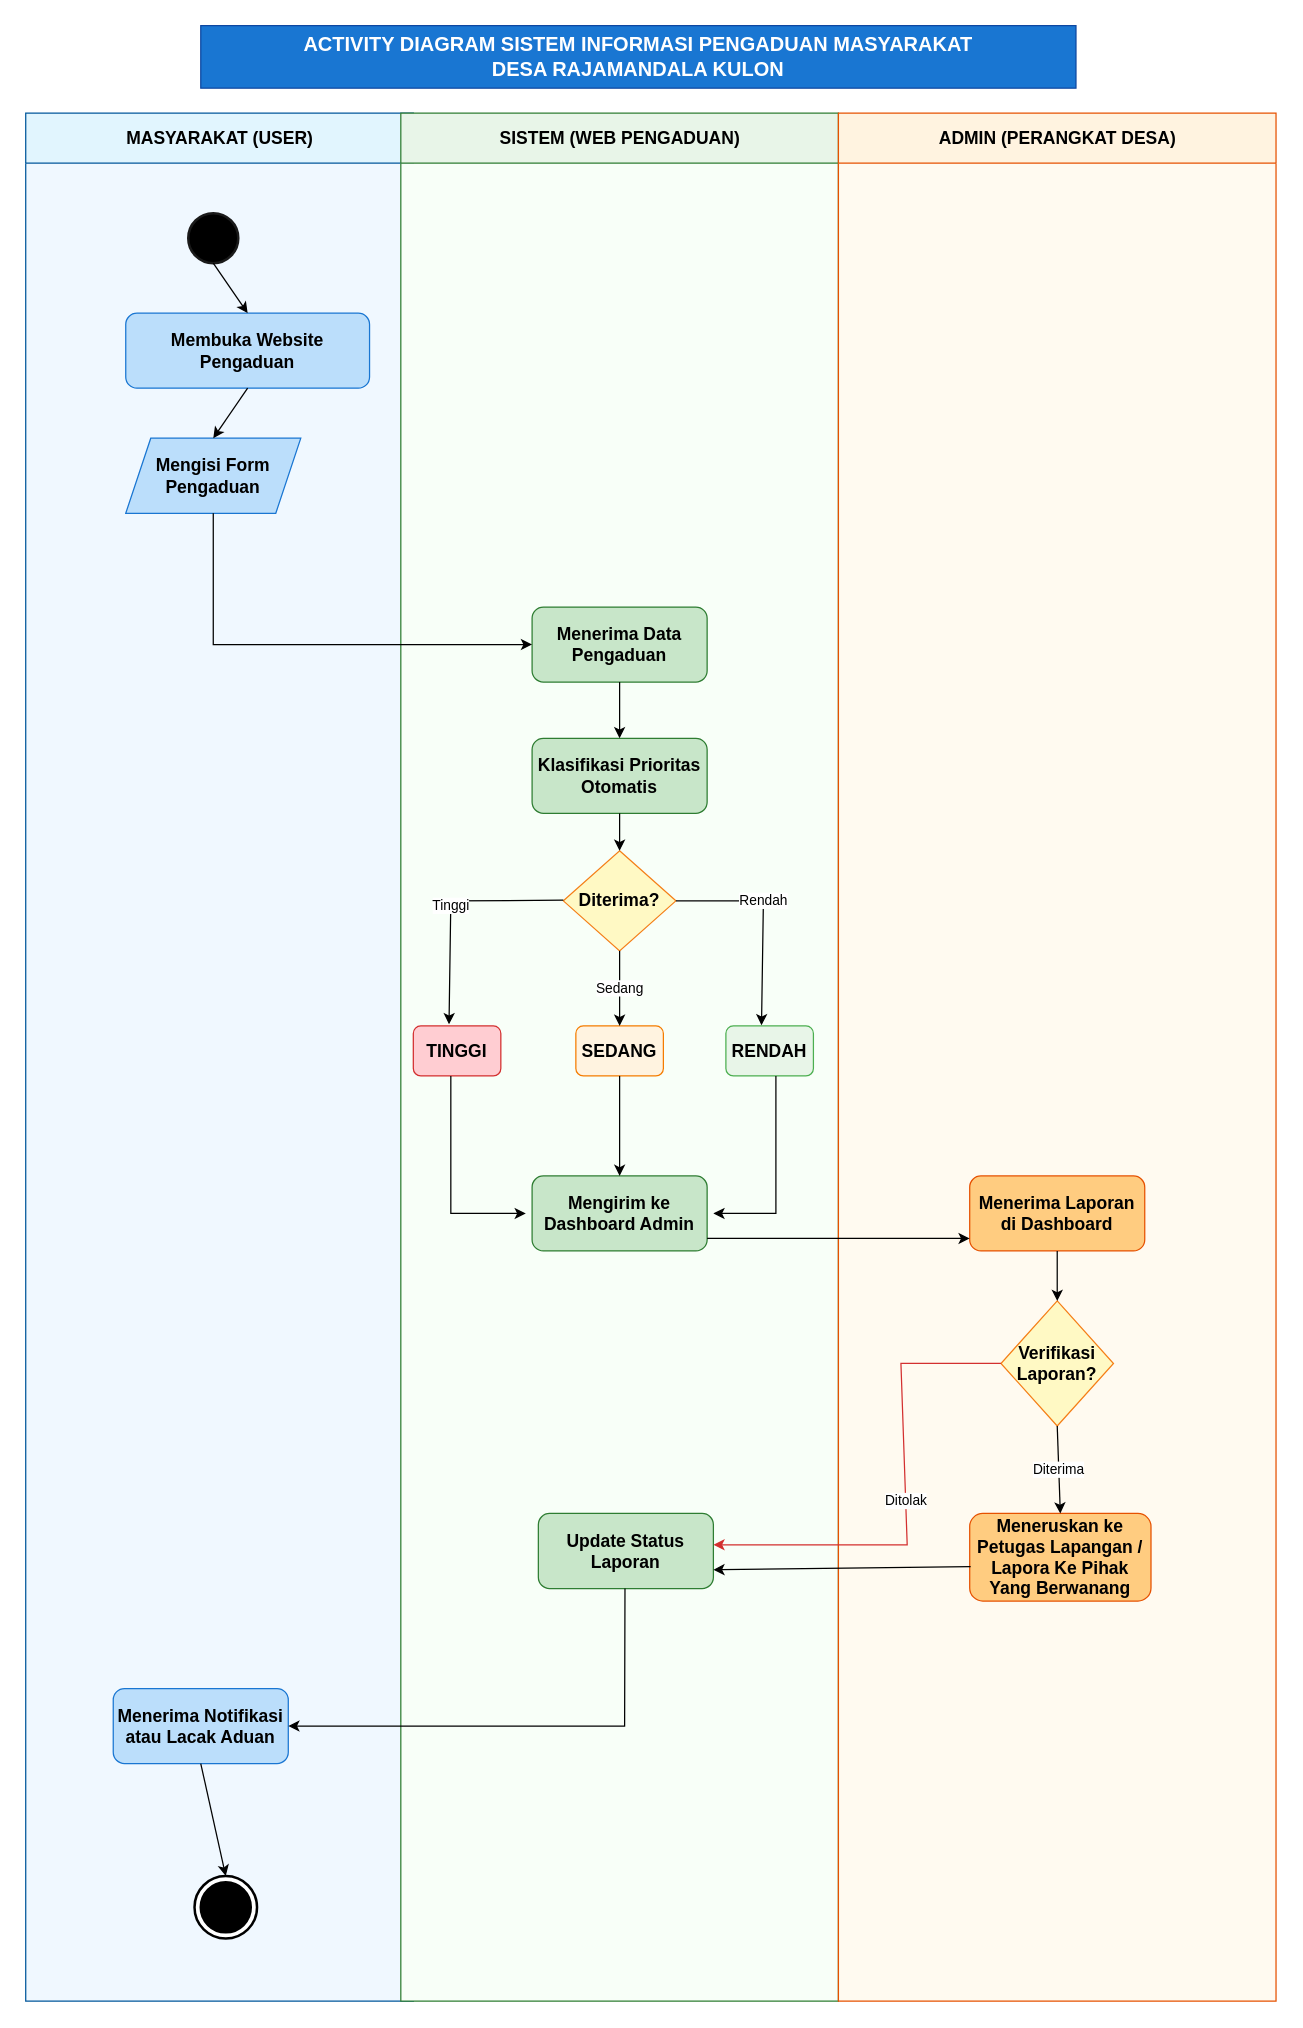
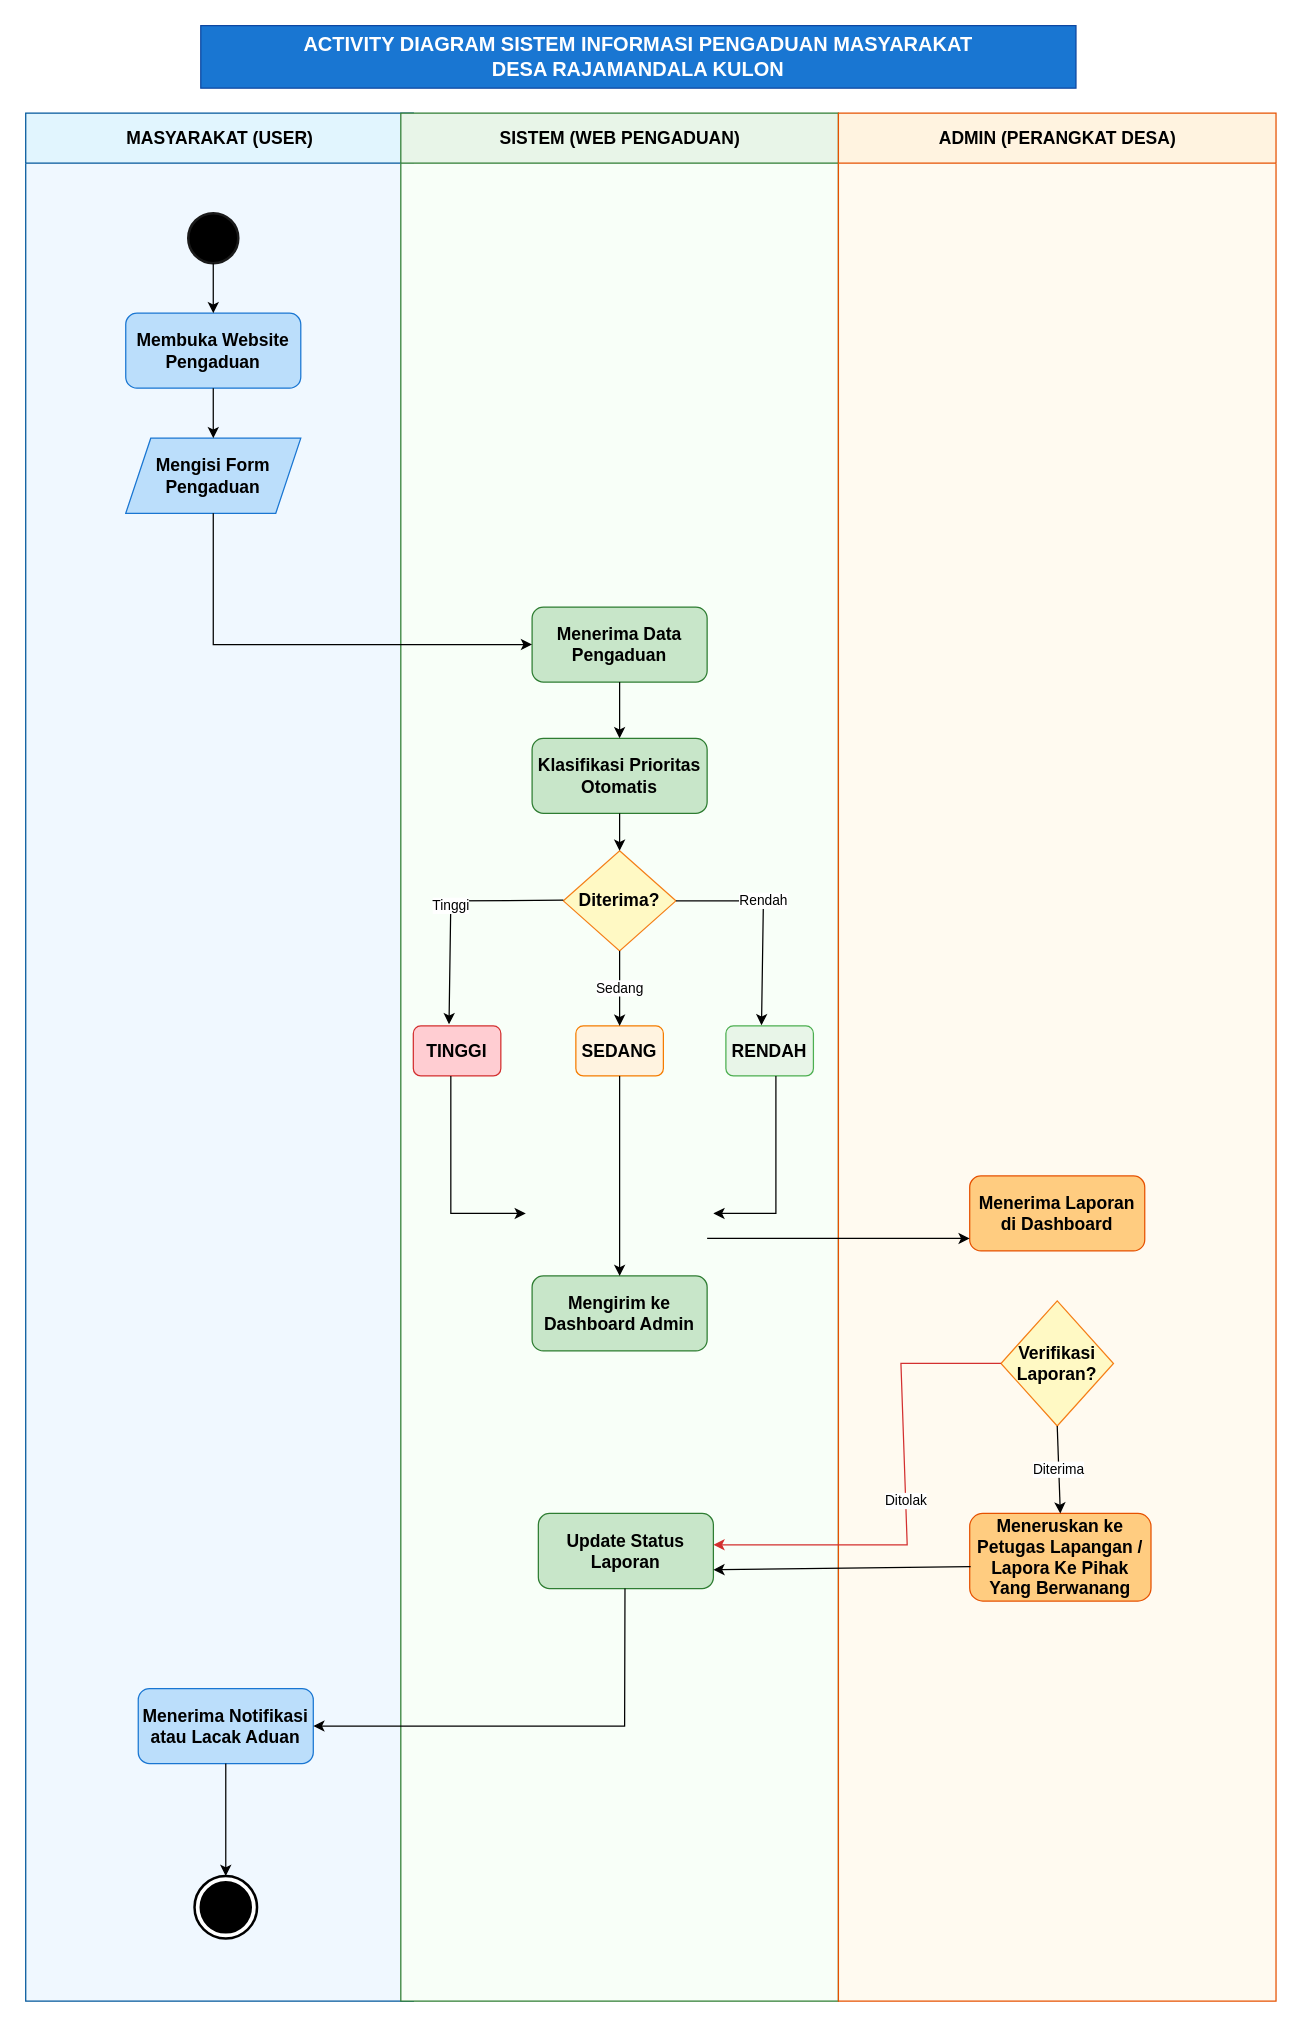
node "Membuka Website Pengaduan": size 244x75 -> 175x75
node "Mengirim ke Dashboard Admin": moved (619, 1213) -> (619, 1313)
edge "Menerima Laporan di Dashboard" -> "Verifikasi Laporan?": removed
node "Menerima Notifikasi atau Lacak Aduan": moved (201, 1726) -> (226, 1726)
